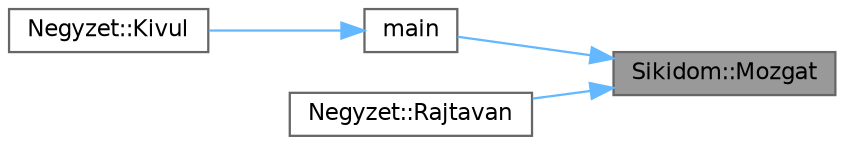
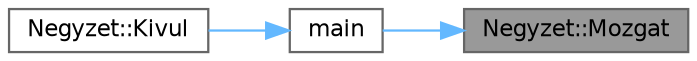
node "Sikidom::Mozgat": label "Sikidom::Mozgat" -> "Negyzet::Mozgat"
node "Negyzet::Rajtavan": removed
